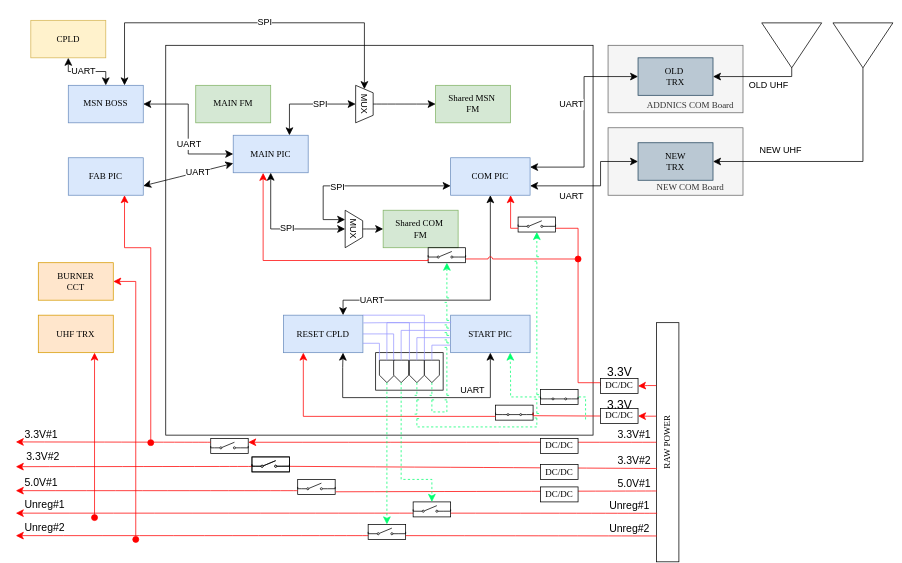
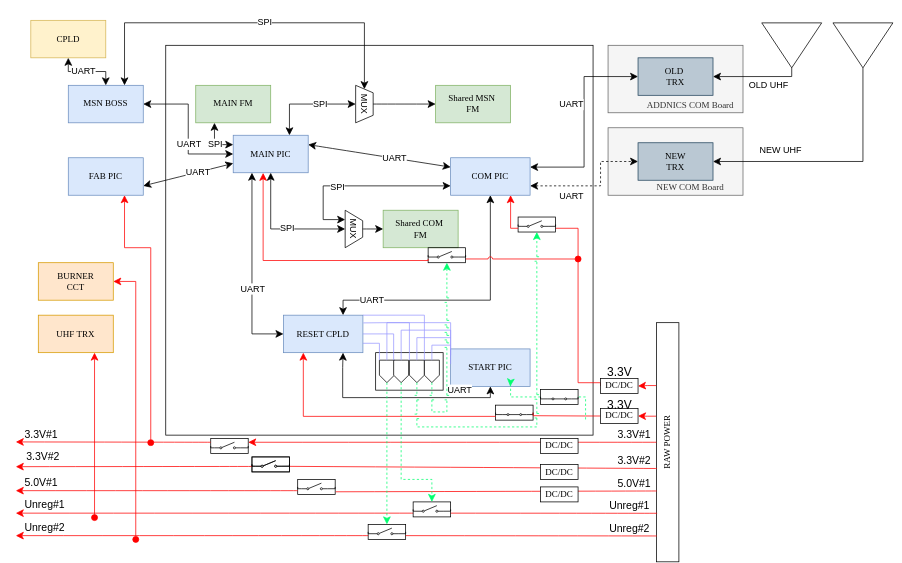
edge "MAIN FM" -- "MAIN PIC": added, label "SPI"
edge "MAIN PIC" -- "COM PIC": added, label "UART"
edge "NEW TRX" -- "COM PIC": style solid -> dashed
edge "MAIN PIC" -- "RESET CPLD": added, label "UART"
node "START PIC": moved (490, 334) -> (490, 368)
